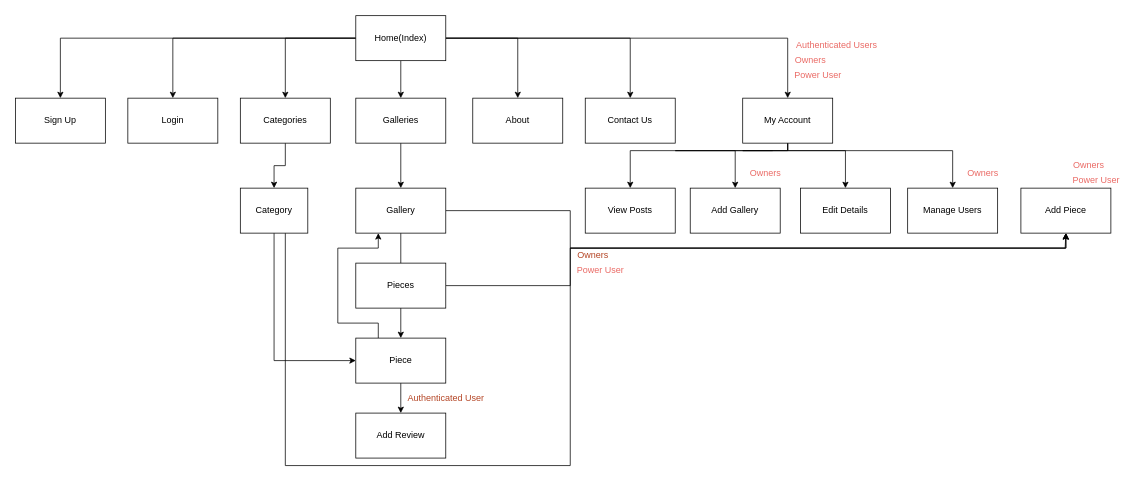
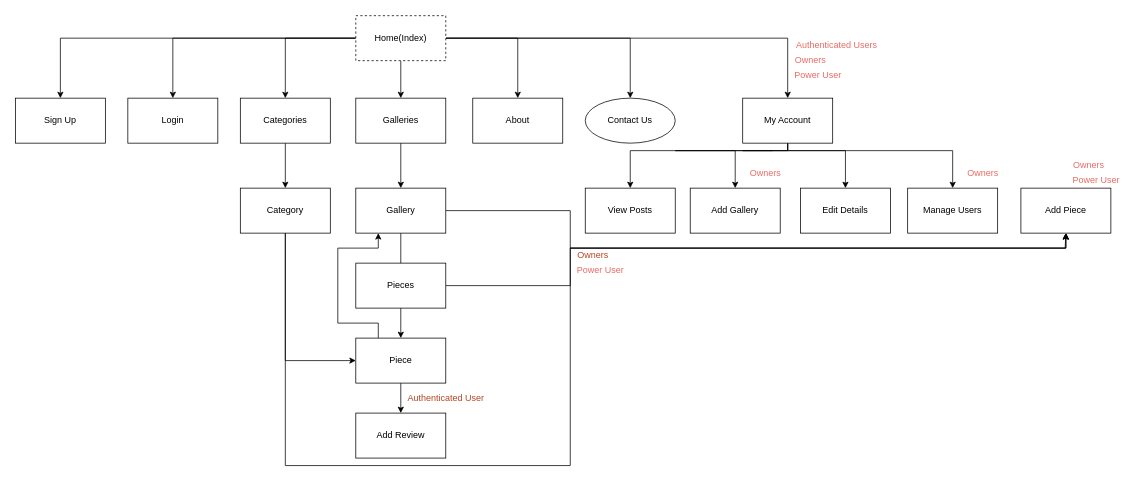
node "Home(Index)": style solid -> dashed
node "Contact Us": shape rectangle -> ellipse
node "Category": size 68x45 -> 90x45
